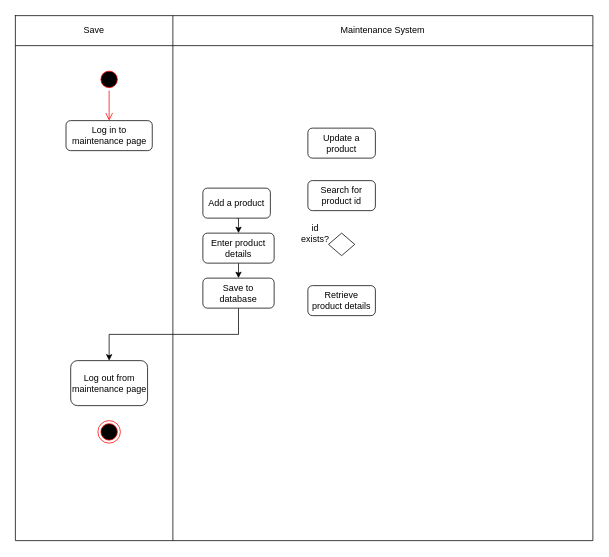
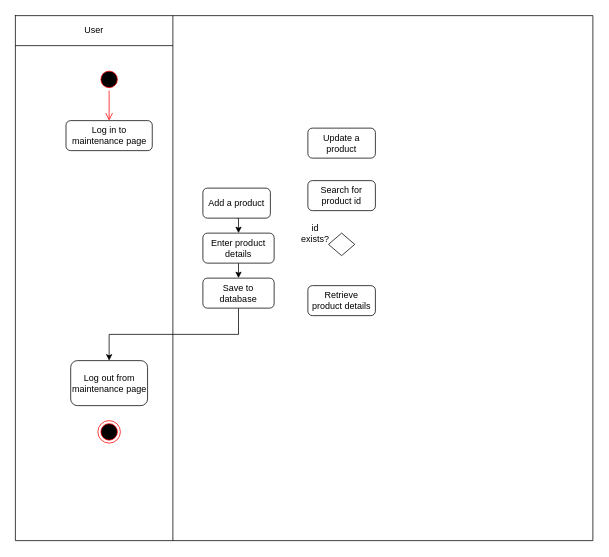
node "Save": label "Save" -> "User"
node "Maintenance System": removed
